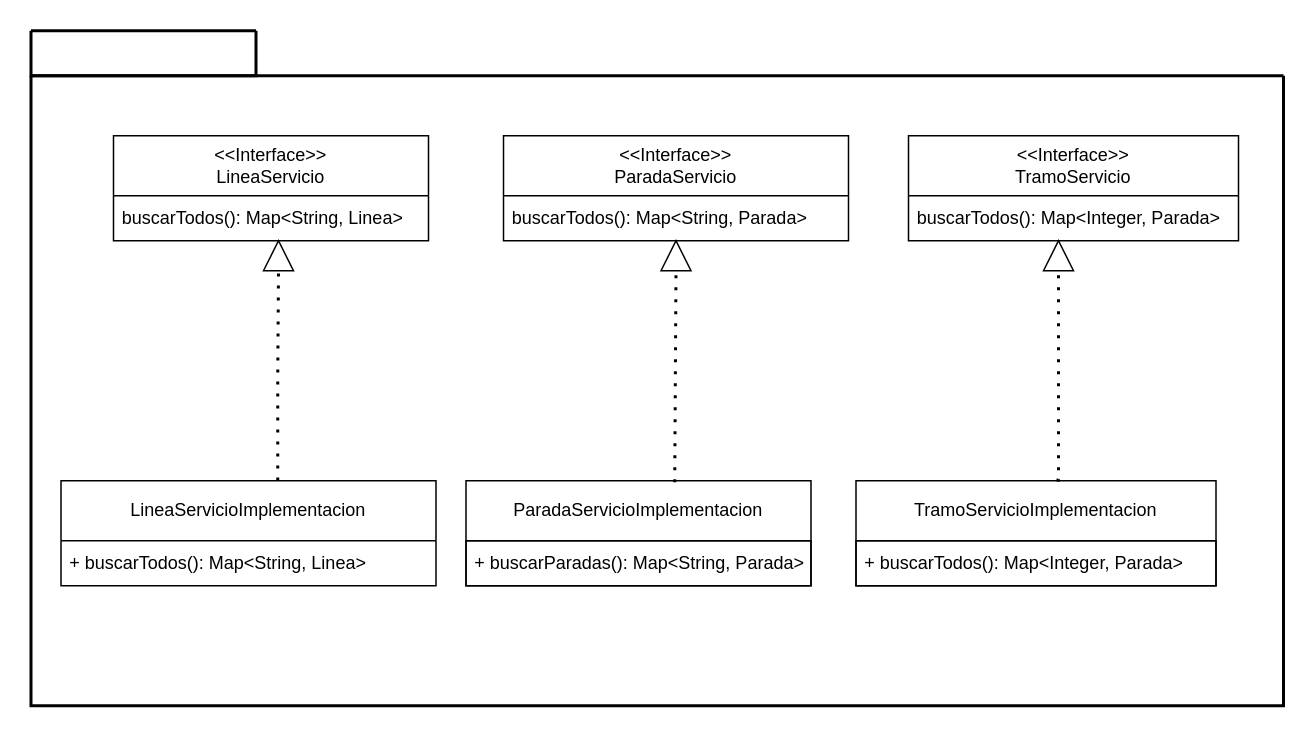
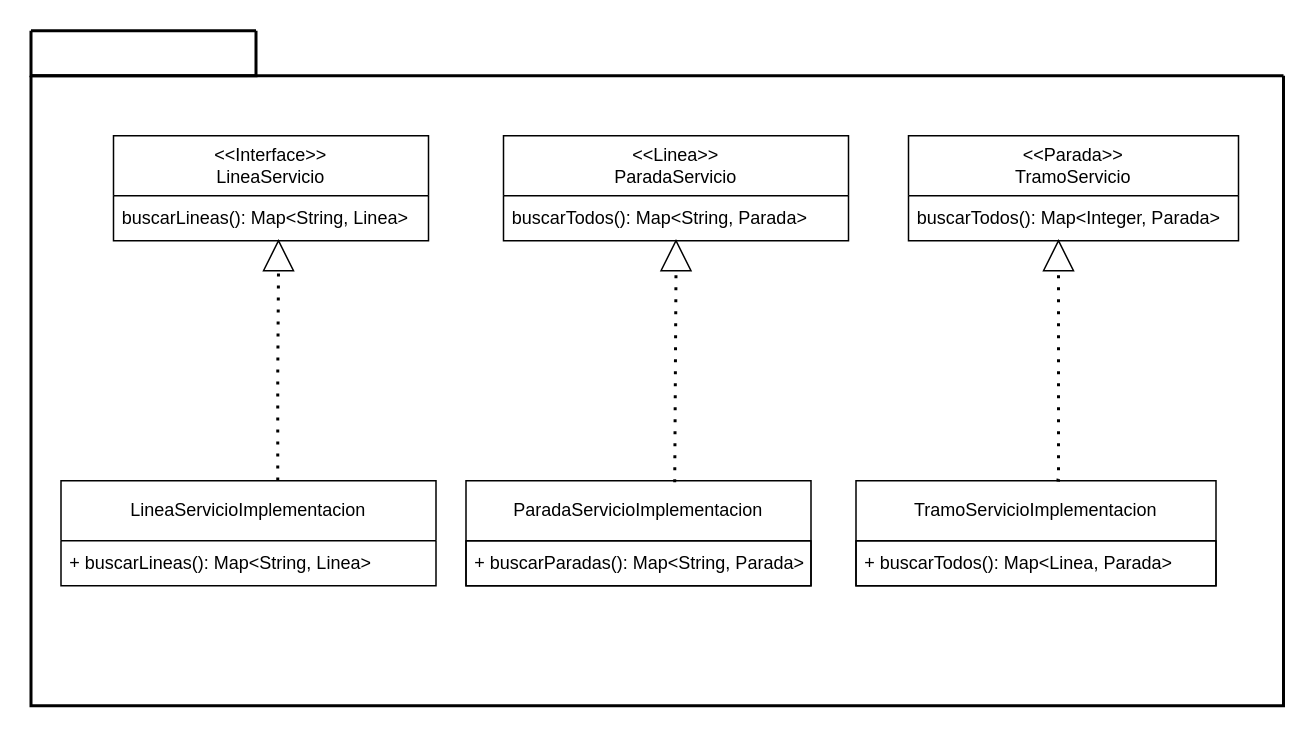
node "<<Interface>> ParadaServicio": label "<<Interface>> ParadaServicio" -> "<<Linea>> ParadaServicio"
node "<<Interface>> TramoServicio": label "<<Interface>> TramoServicio" -> "<<Parada>> TramoServicio"
node "buscarTodos(): Map<String, Linea>": label "buscarTodos(): Map<String, Linea>" -> "buscarLineas(): Map<String, Linea>"
node "+ buscarTodos(): Map<String, Linea>": label "+ buscarTodos(): Map<String, Linea>" -> "+ buscarLineas(): Map<String, Linea>"
node "+ buscarTodos(): Map<Integer, Parada>": label "+ buscarTodos(): Map<Integer, Parada>" -> "+ buscarTodos(): Map<Linea, Parada>"
